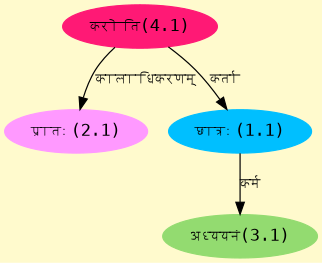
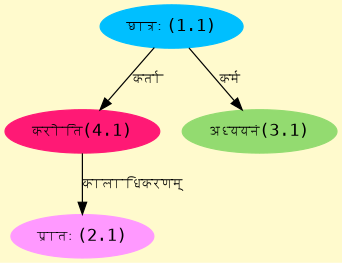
edge "करोति(4.1)" -> "छात्रः(1.1)": reversed
